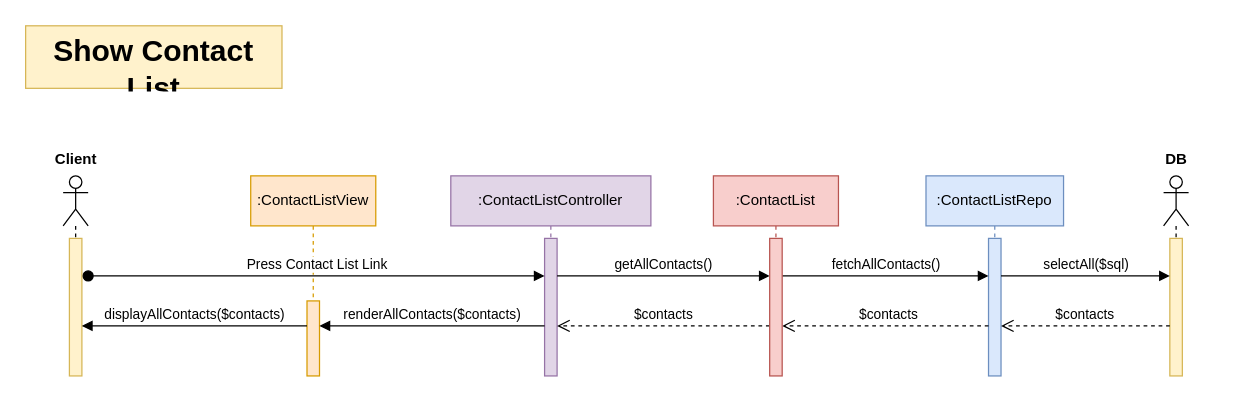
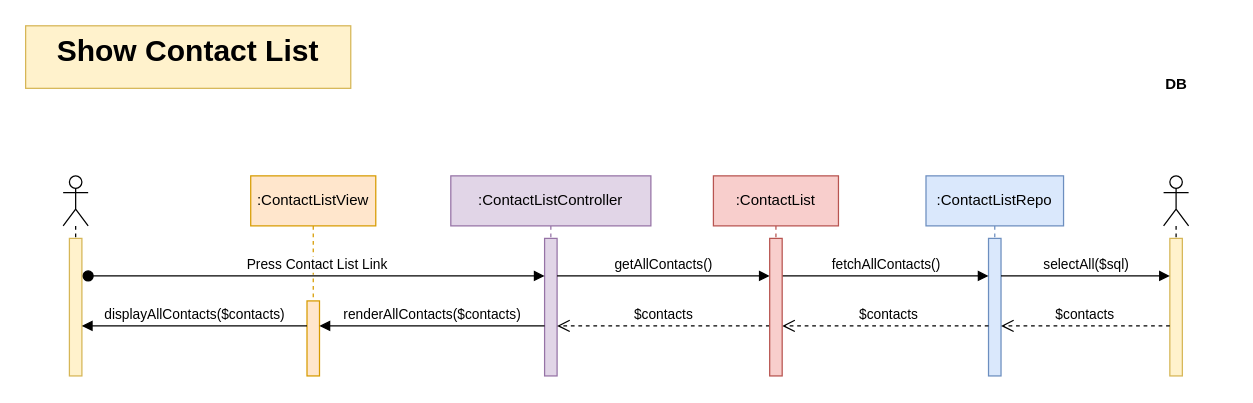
node "Show Contact List": size 256x63 -> 325x63
node "Client": removed
node "DB": moved (1176, 159) -> (1176, 84)
